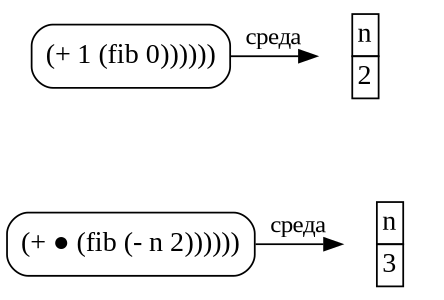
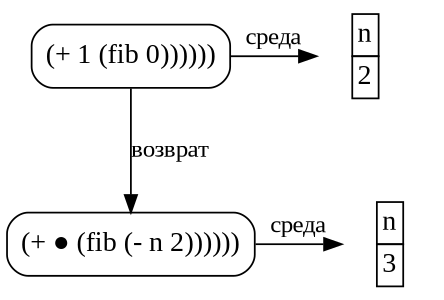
edge "(+ 1 (fib 0))))))" -> "(+ ● (fib (- n 2))))))": added, label "возврат"
